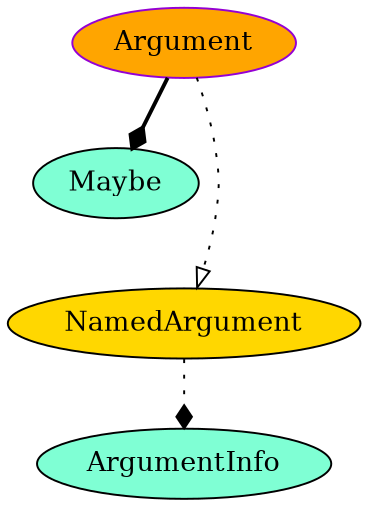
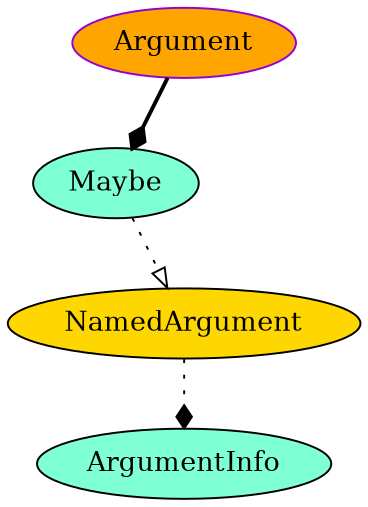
edge "Argument" -> "NamedArgument": now "Maybe" -> "NamedArgument"
